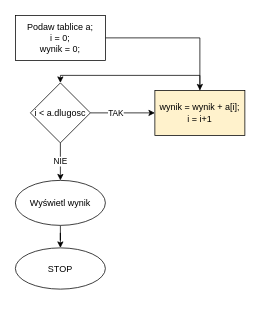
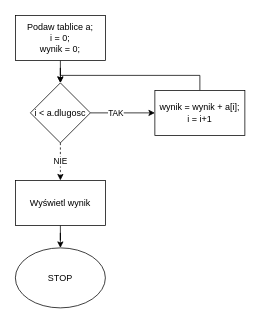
edge "Podaw tablice a; i = 0; wynik = 0;" -> "wynik = wynik + a[i]; i = i+1": now "Podaw tablice a; i = 0; wynik = 0;" -> "i < a.dlugosc"
node "wynik = wynik + a[i]; i = i+1": fillcolor #fff2cc -> #ffffff
edge "i < a.dlugosc" -> "Wyświetl wynik": style solid -> dashed
node "Wyświetl wynik": shape ellipse -> rectangle
node "STOP": size 90x41 -> 90x60
